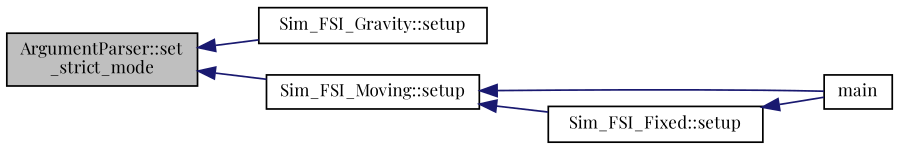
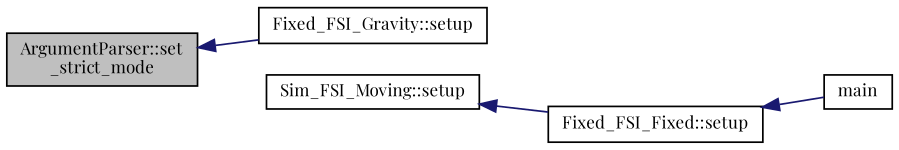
node "Sim_FSI_Gravity::setup": label "Sim_FSI_Gravity::setup" -> "Fixed_FSI_Gravity::setup"
edge "Sim_FSI_Moving::setup" -> "ArgumentParser::set _strict_mode": removed
edge "main" -> "Sim_FSI_Moving::setup": removed
node "Sim_FSI_Fixed::setup": label "Sim_FSI_Fixed::setup" -> "Fixed_FSI_Fixed::setup"
